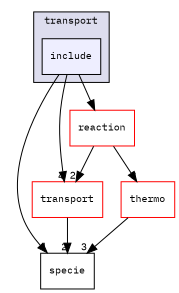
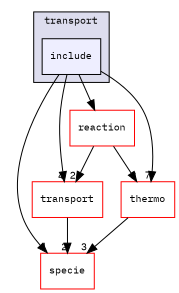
edge "include" -> "thermo": added
node "specie": color black -> red
